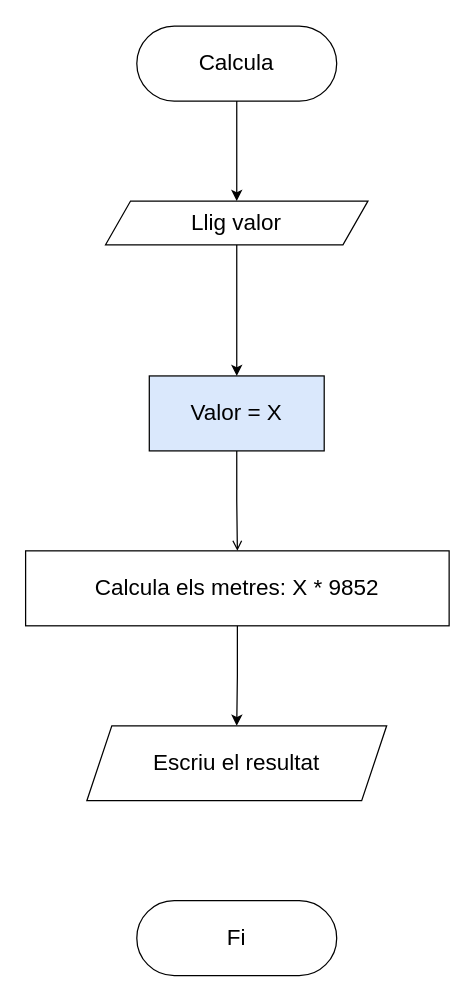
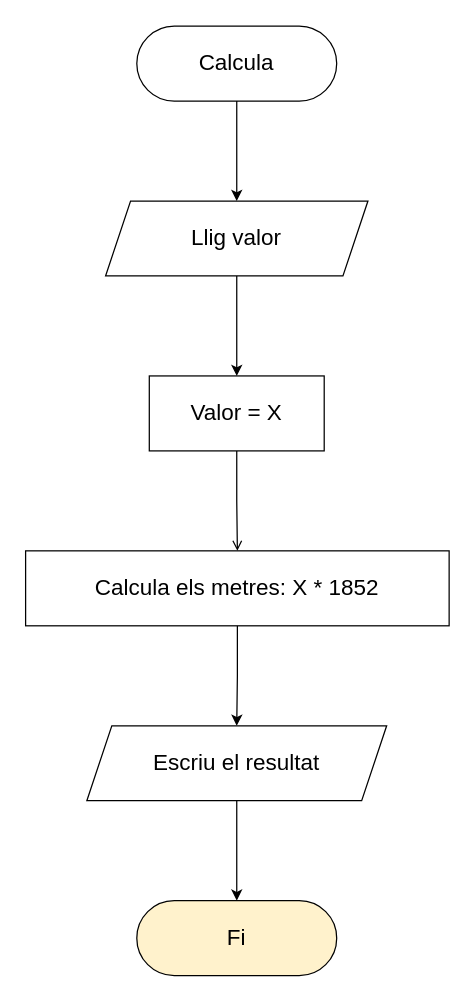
node "Llig valor": size 263x44 -> 263x75
node "Valor = X": fillcolor #dae8fc -> #ffffff
node "Calcula els metres: X * 9852": label "Calcula els metres: X * 9852" -> "Calcula els metres: X * 1852"
edge "Escriu el resultat" -> "Fi": added
node "Fi": fillcolor #ffffff -> #fff2cc
